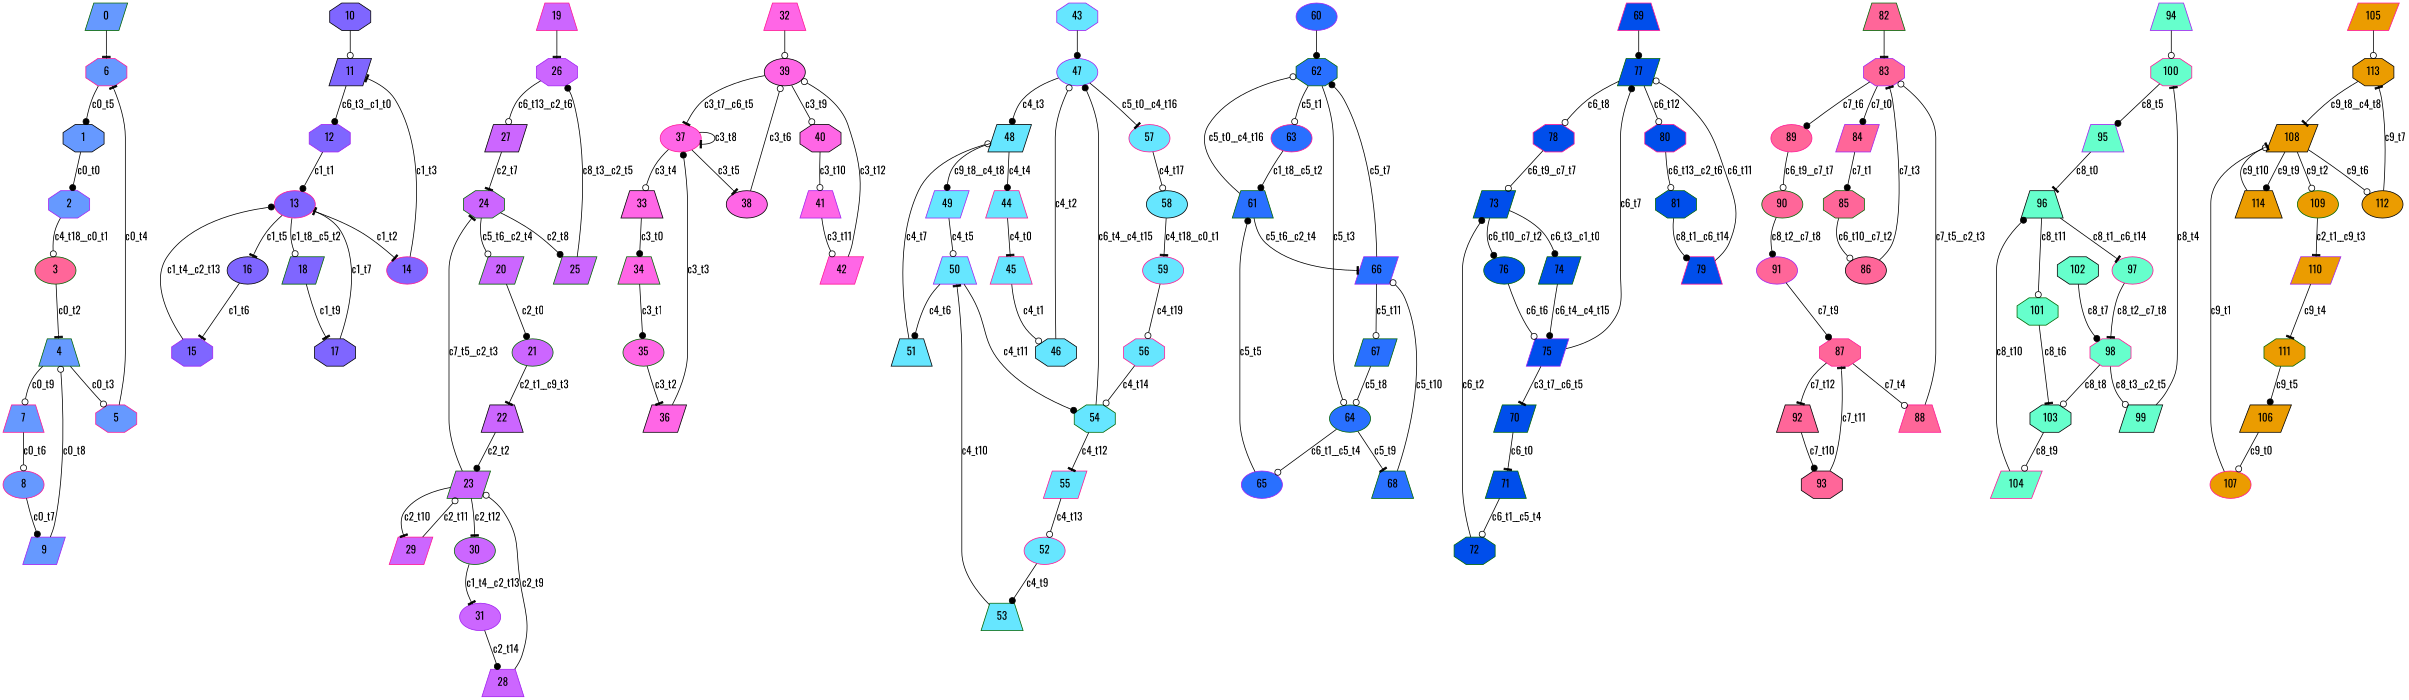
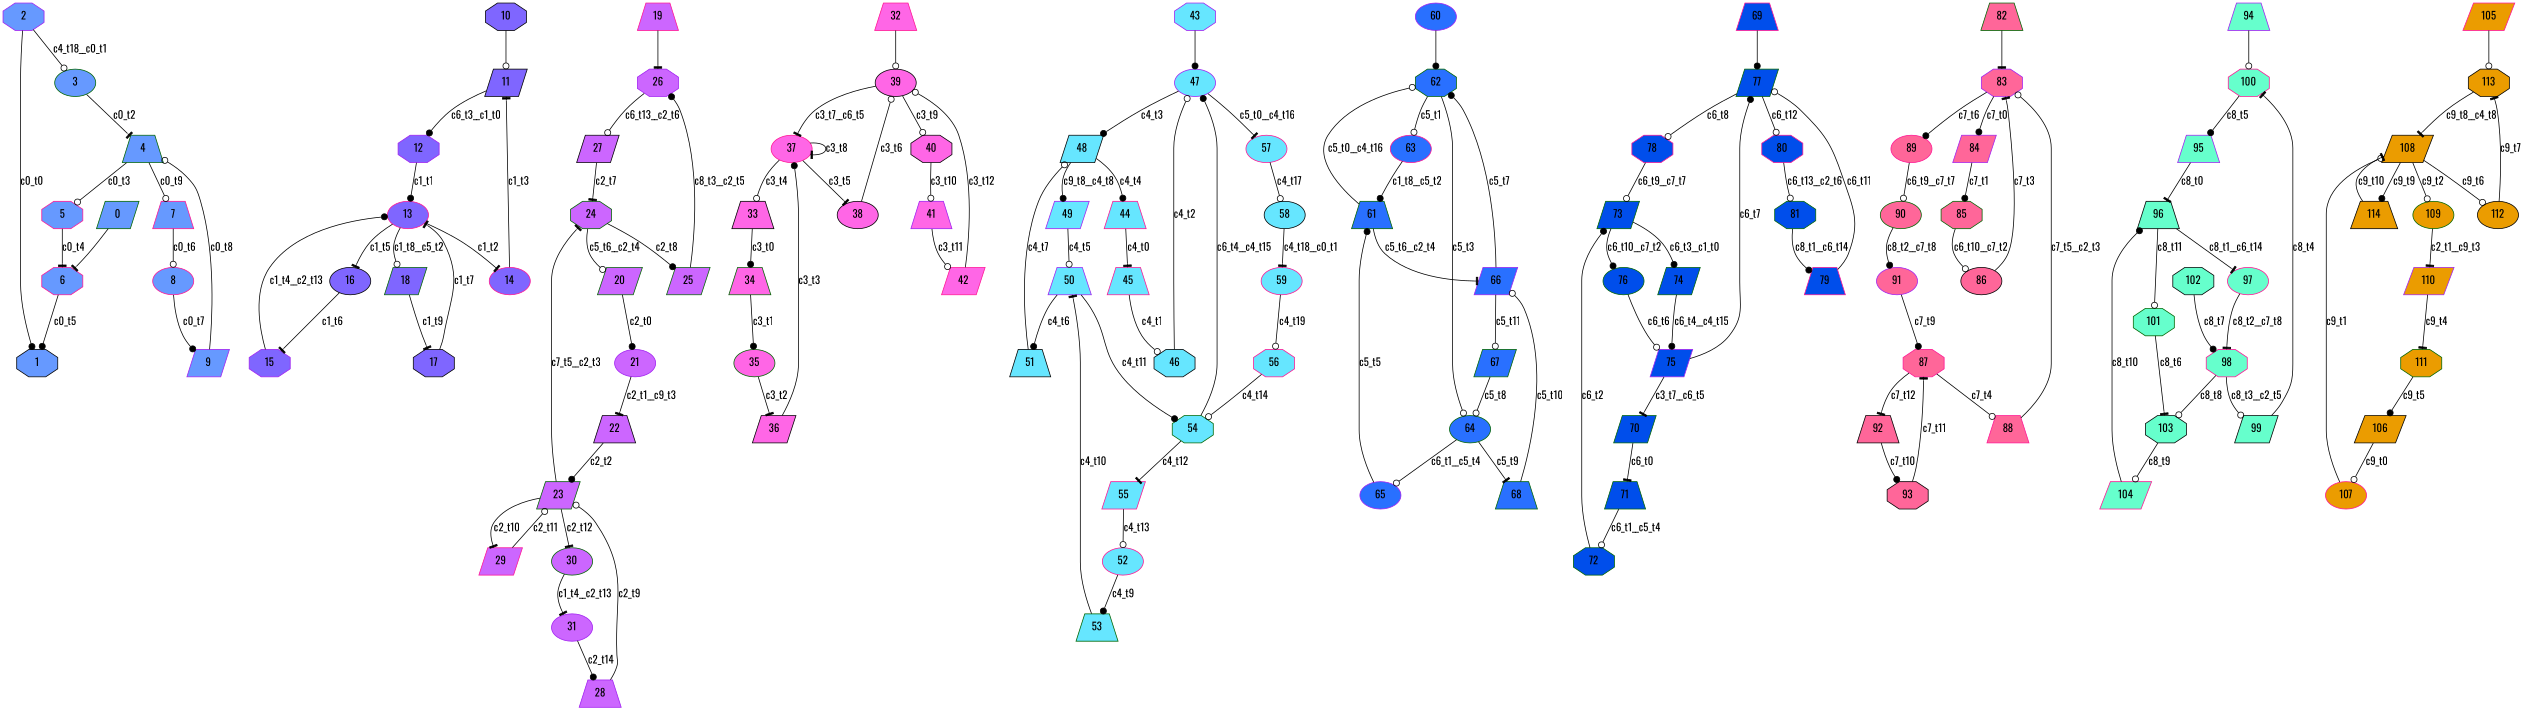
edge "1" -> "2": reversed
node "3": fillcolor #ff6699 -> #6699ff
node "21": color darkgreen -> purple
